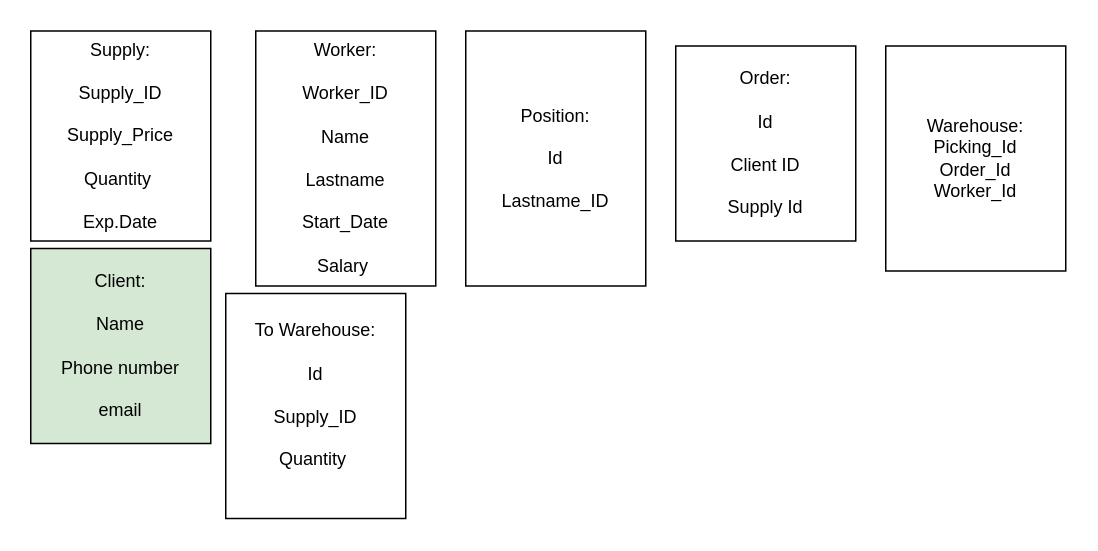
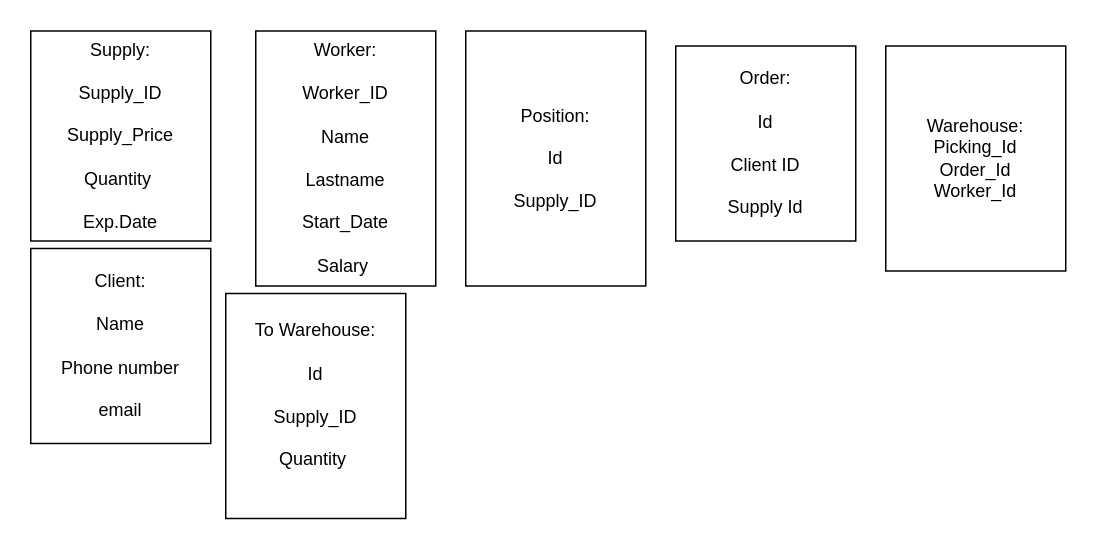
node "Position: Id Lastname_ID": label "Position: Id Lastname_ID" -> "Position: Id Supply_ID"
node "Client: Name Phone number email": fillcolor #d5e8d4 -> #ffffff
